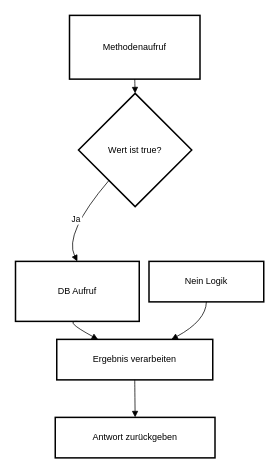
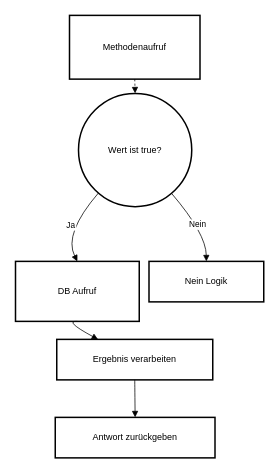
edge "Methodenaufruf" -> "Wert ist true?": style solid -> dashed
node "Wert ist true?": shape diamond -> ellipse
edge "Wert ist true?" -> "Nein Logik": added, label "Nein"
edge "Nein Logik" -> "Ergebnis verarbeiten": removed
